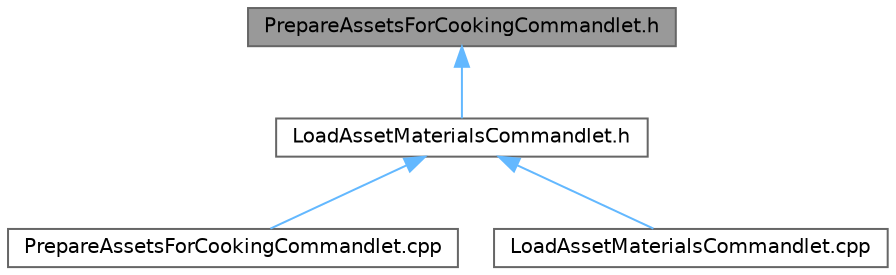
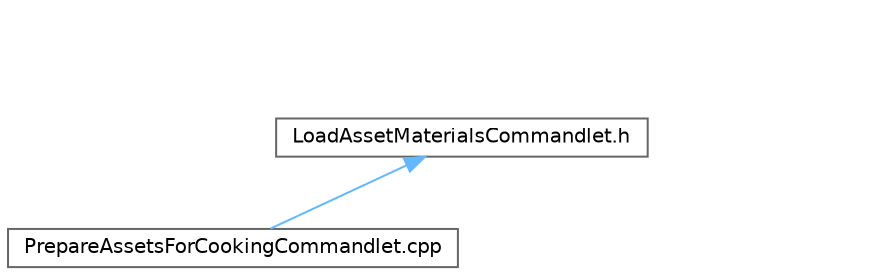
node "PrepareAssetsForCookingCommandlet.h": removed
node "LoadAssetMaterialsCommandlet.cpp": removed
